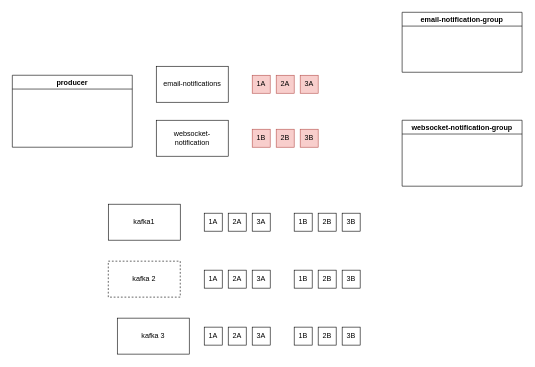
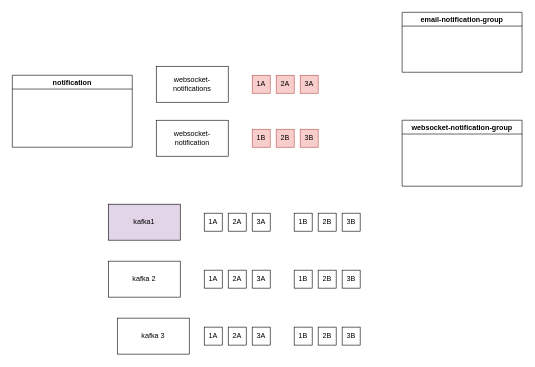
node "producer": label "producer" -> "notification"
node "email-notifications": label "email-notifications" -> "websocket-notifications"
node "kafka1": fillcolor #ffffff -> #e1d5e7
node "kafka 2": style dashed -> solid
